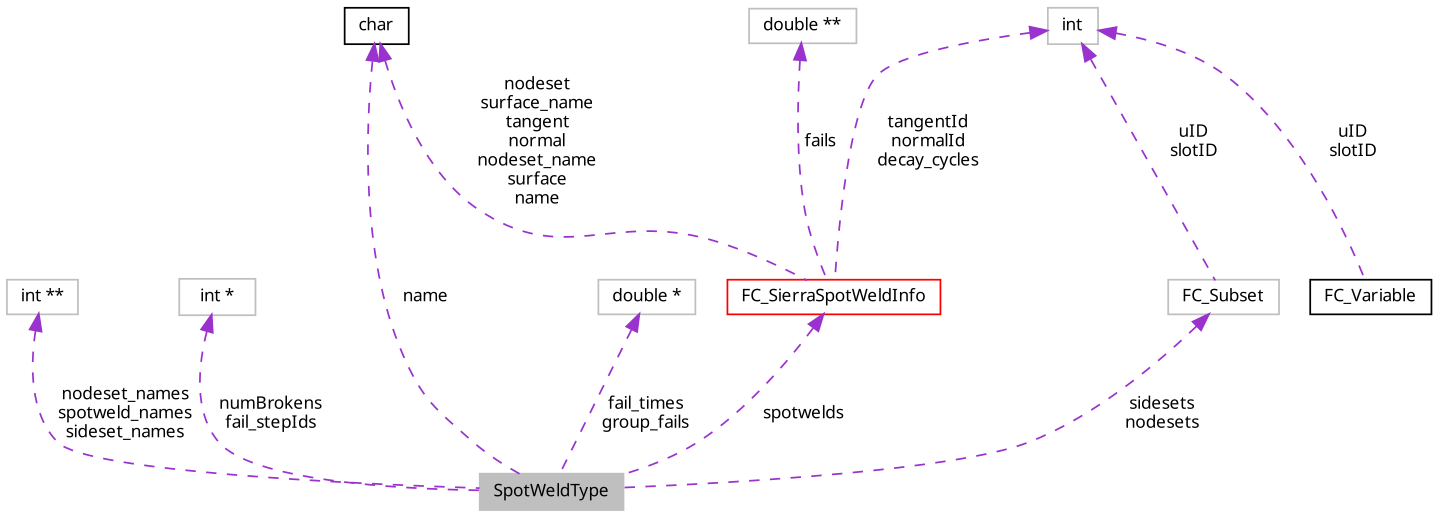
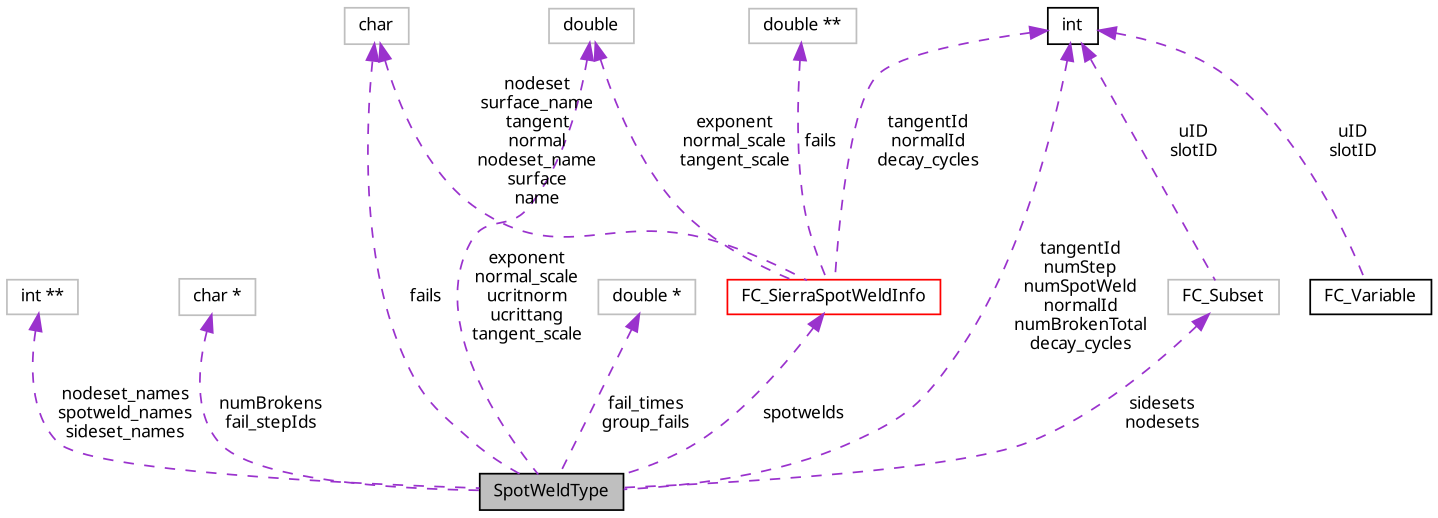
node "char": color black -> grey75
node "double": added
node "int": color grey75 -> black
node "int *": label "int *" -> "char *"
edge "SpotWeldType" -> "char": label "name" -> "fails"
edge "SpotWeldType" -> "int": added, label "tangentId numStep numSpotWeld normalId numBrokenTotal decay_cycles"
node "SpotWeldType": color grey75 -> black
